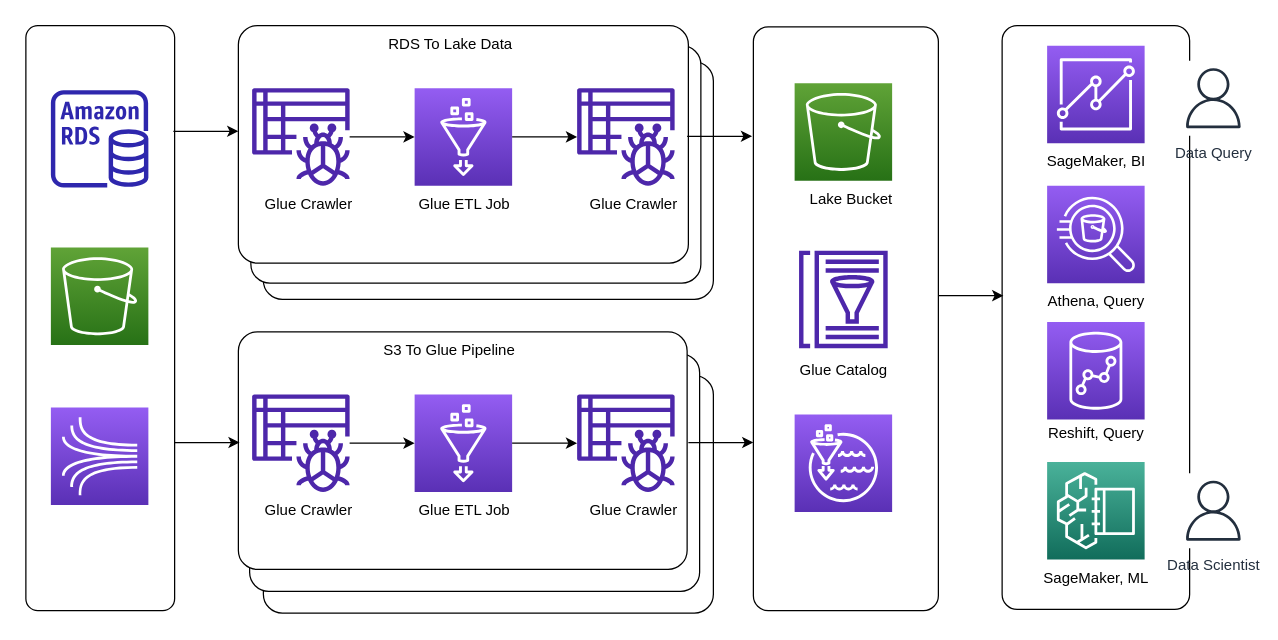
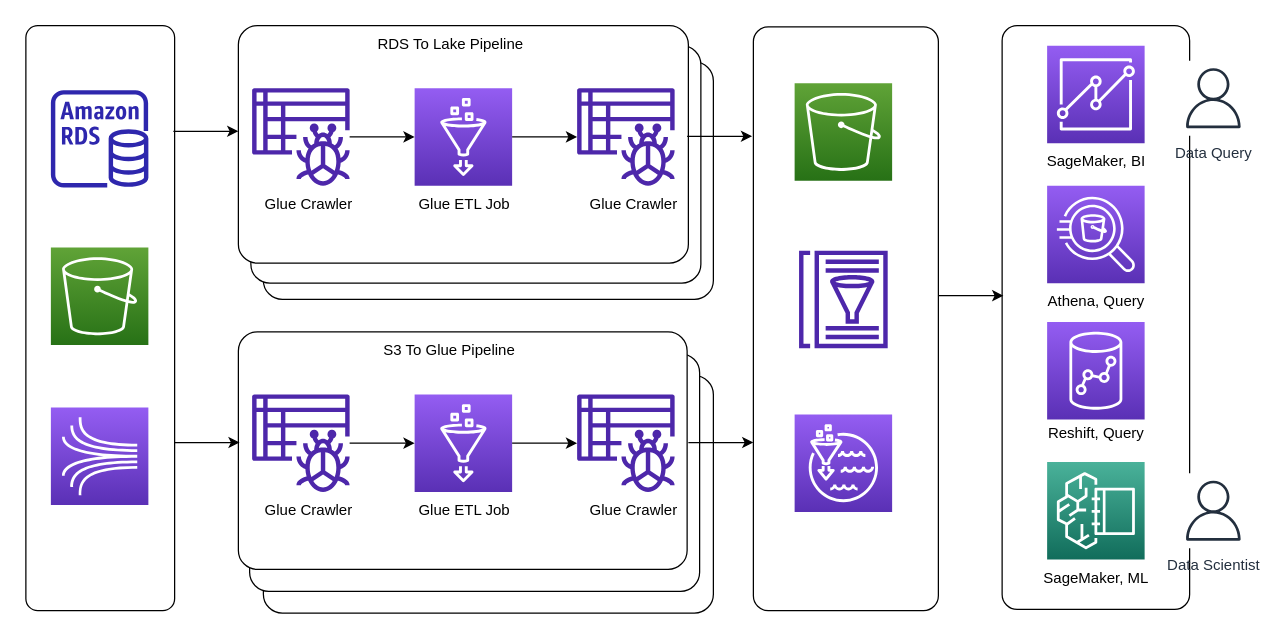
node "RDS To Lake Data": label "RDS To Lake Data" -> "RDS To Lake Pipeline"
node "Lake Bucket": removed
node "Glue Catalog": removed
